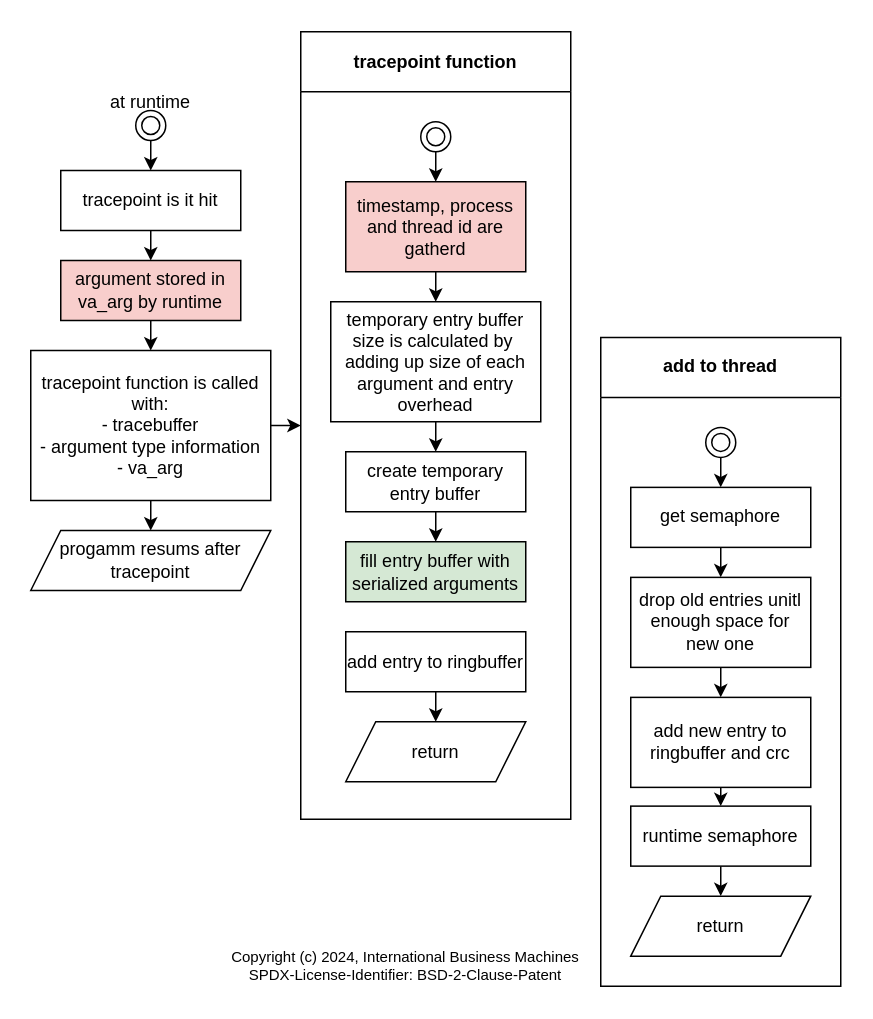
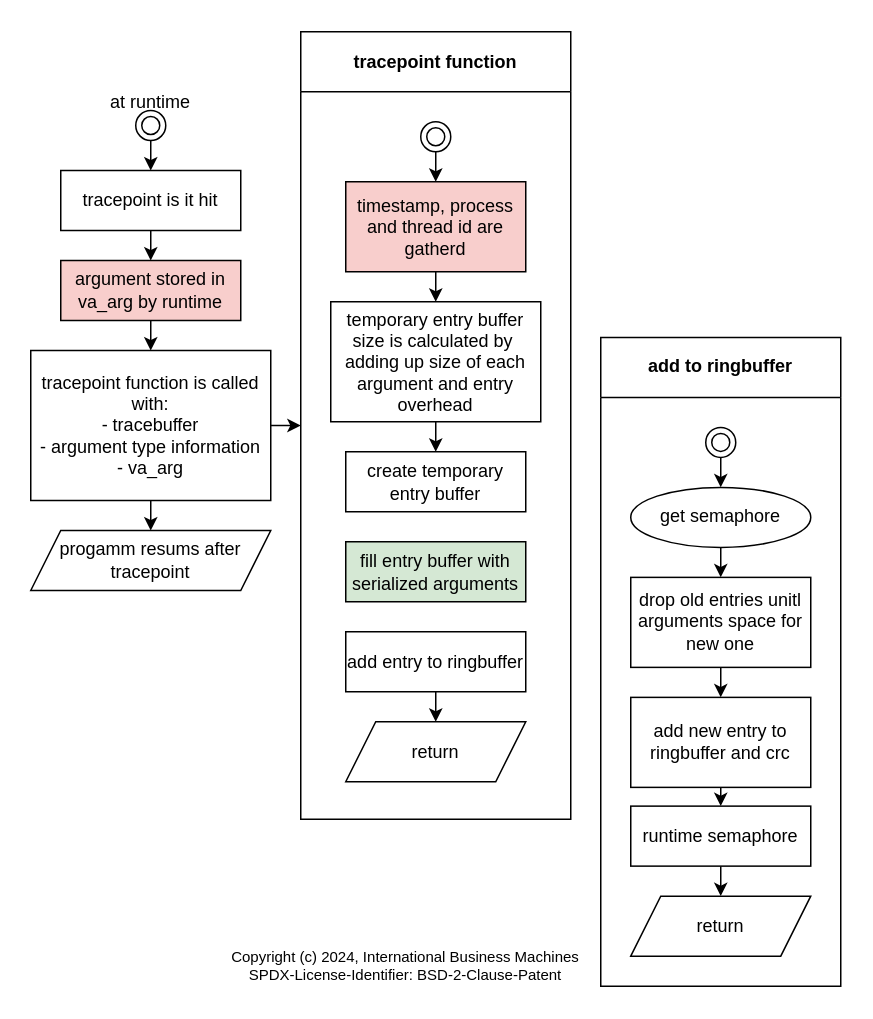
node "add to thread": label "add to thread" -> "add to ringbuffer"
node "get semaphore": shape rectangle -> ellipse
edge "create temporary entry buffer" -> "fill entry buffer with serialized arguments": removed
node "drop old entries unitl enough space for new one": label "drop old entries unitl enough space for new one" -> "drop old entries unitl arguments space for new one"
